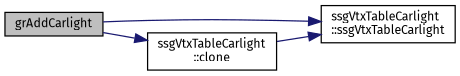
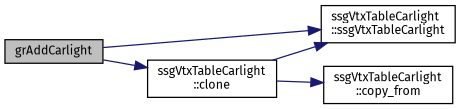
node "ssgVtxTableCarlight ::copy_from": added
